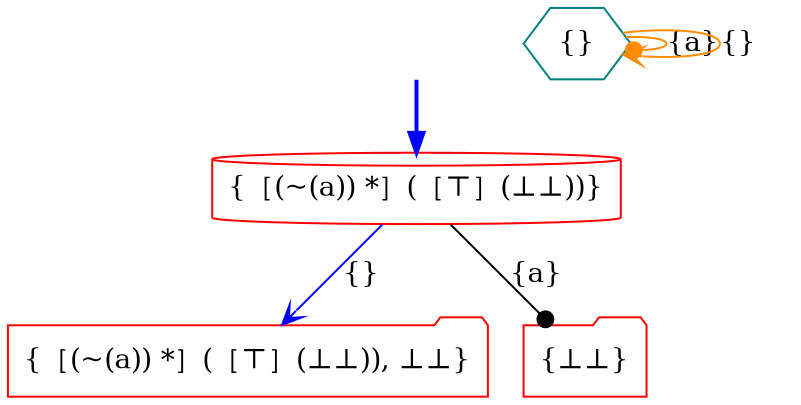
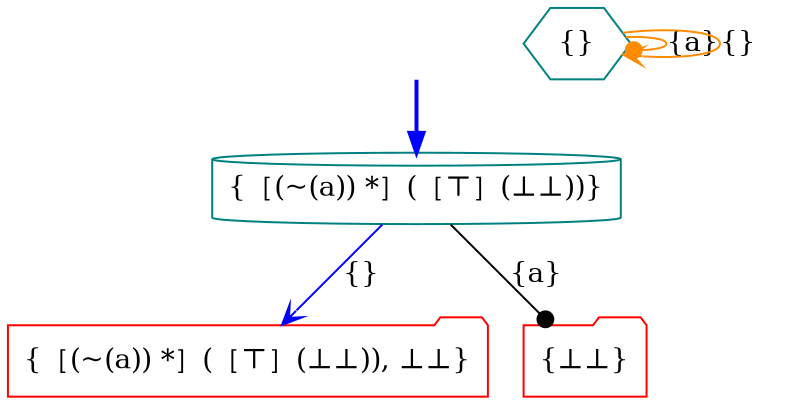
node "{［(~(a)) *］(［⊤］(⊥⊥))}": color red -> teal
